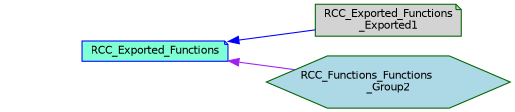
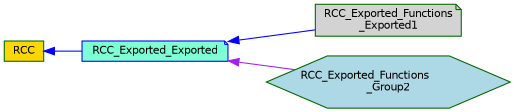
node "RCC": added
node "RCC_Exported_Functions": label "RCC_Exported_Functions" -> "RCC_Exported_Exported"
node "RCC_Functions_Functions _Group2": label "RCC_Functions_Functions _Group2" -> "RCC_Exported_Functions _Group2"
